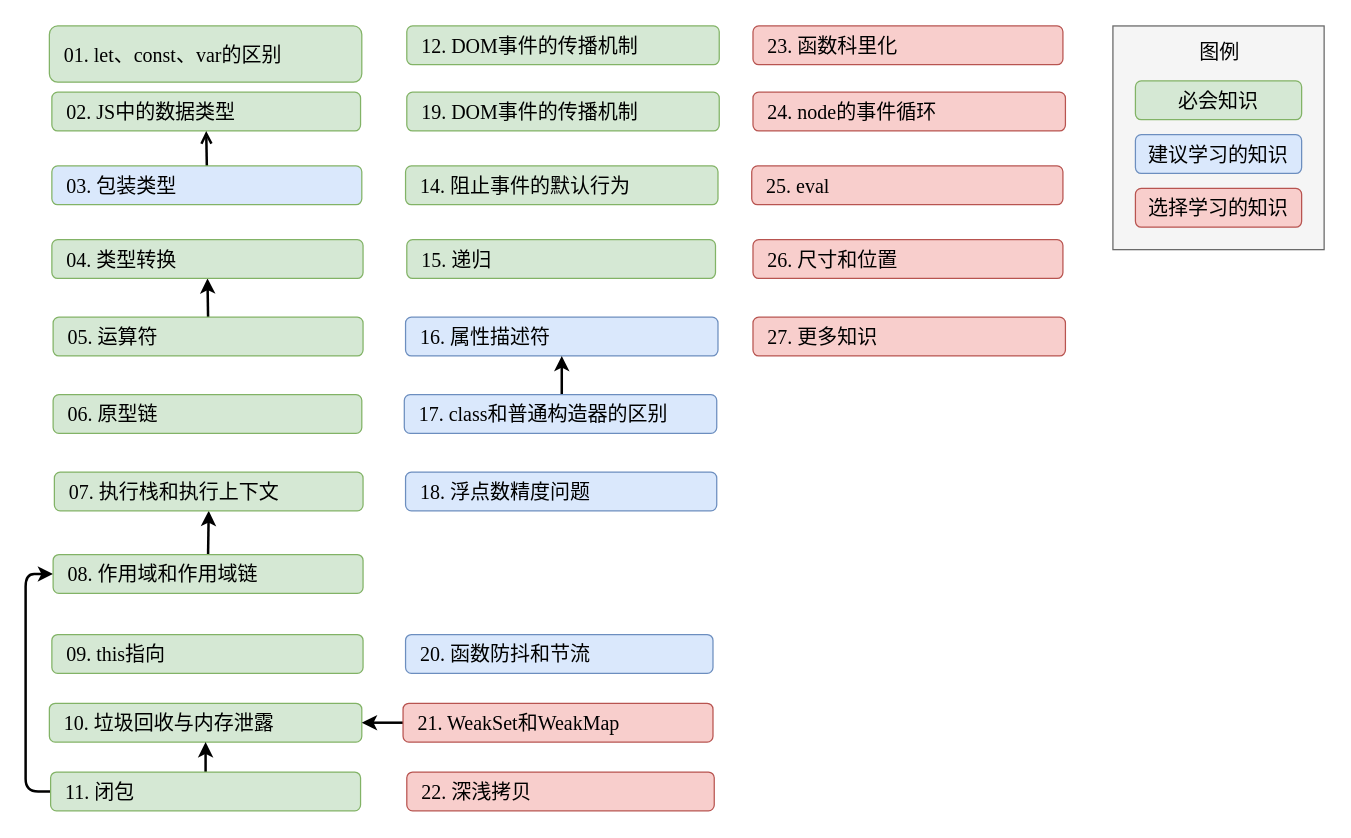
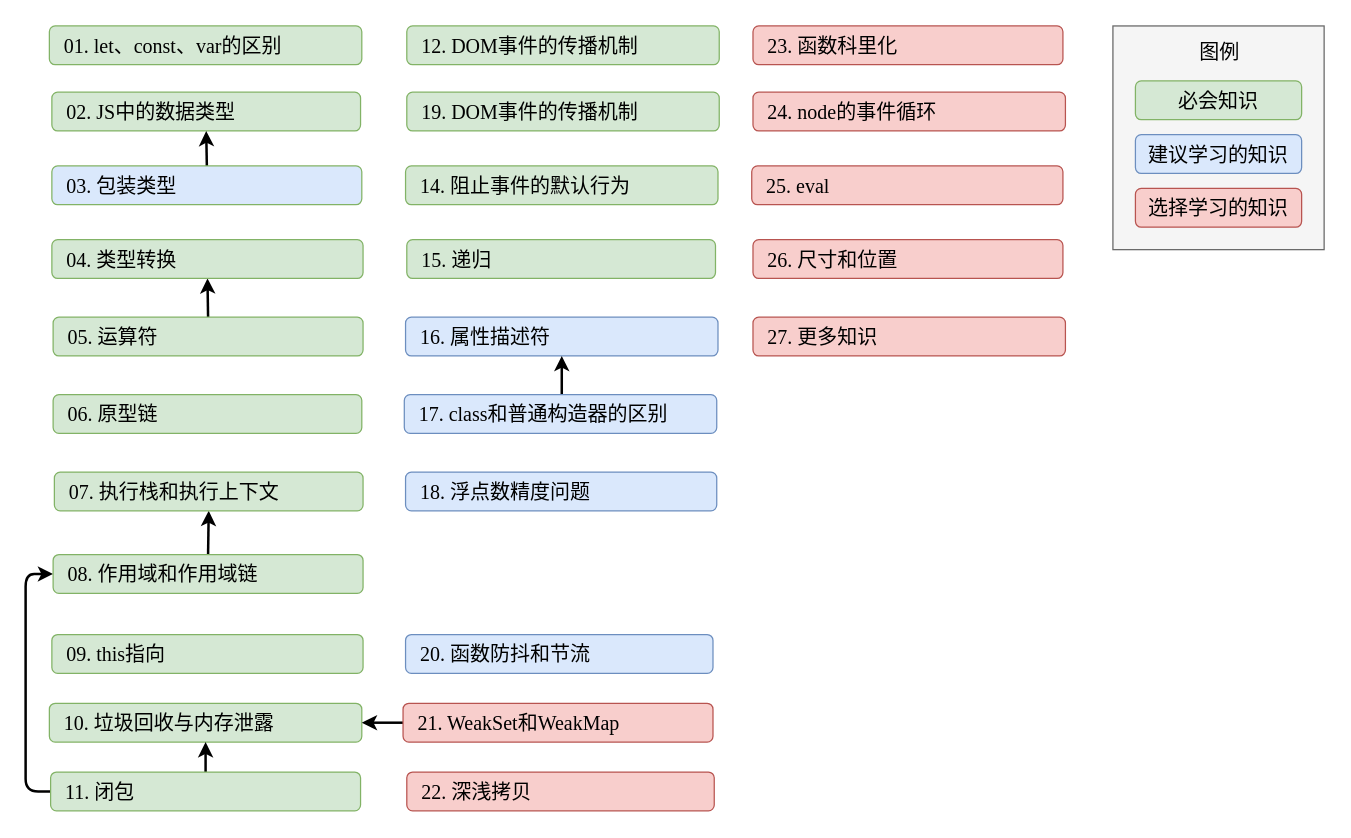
node "01. let、const、var的区别": size 313x56 -> 313x39
edge "03. 包装类型" -> "02. JS中的数据类型": arrowhead open -> classic
